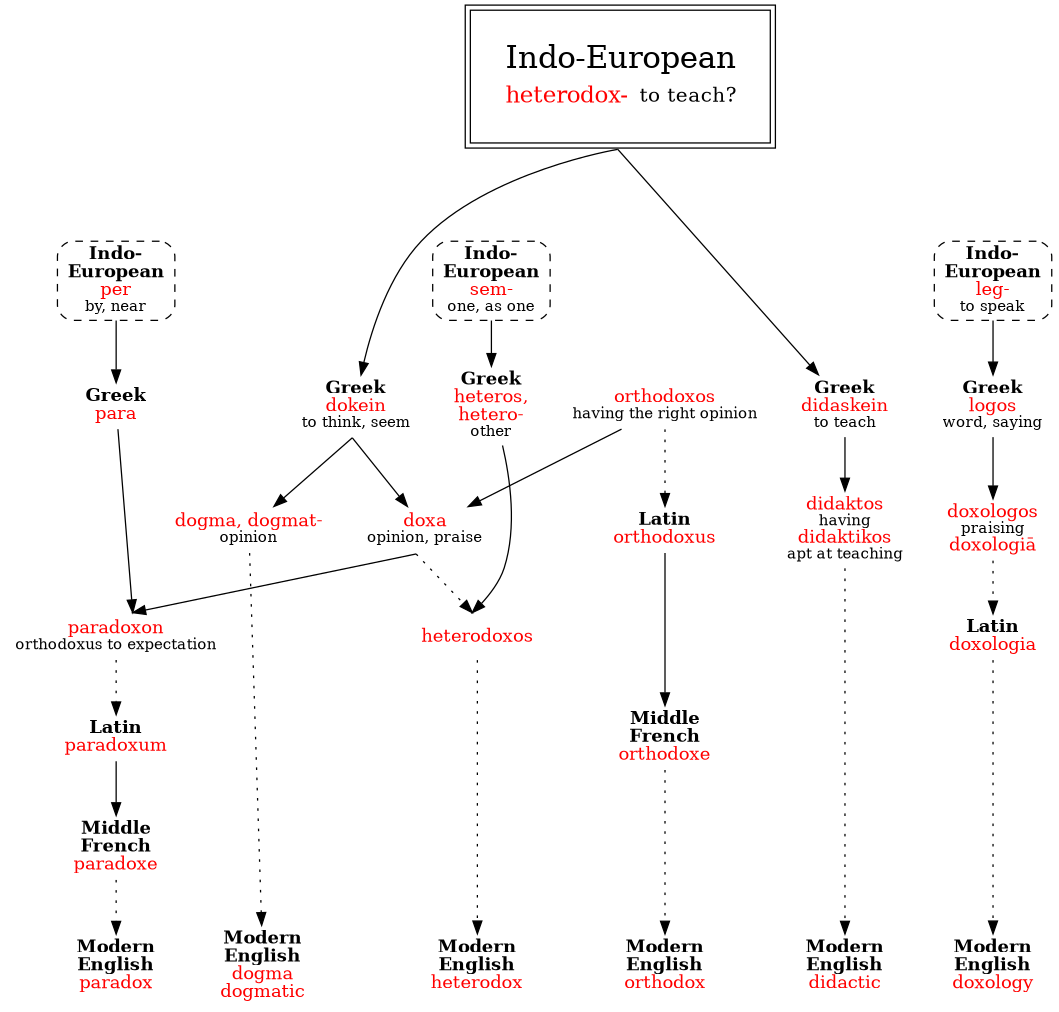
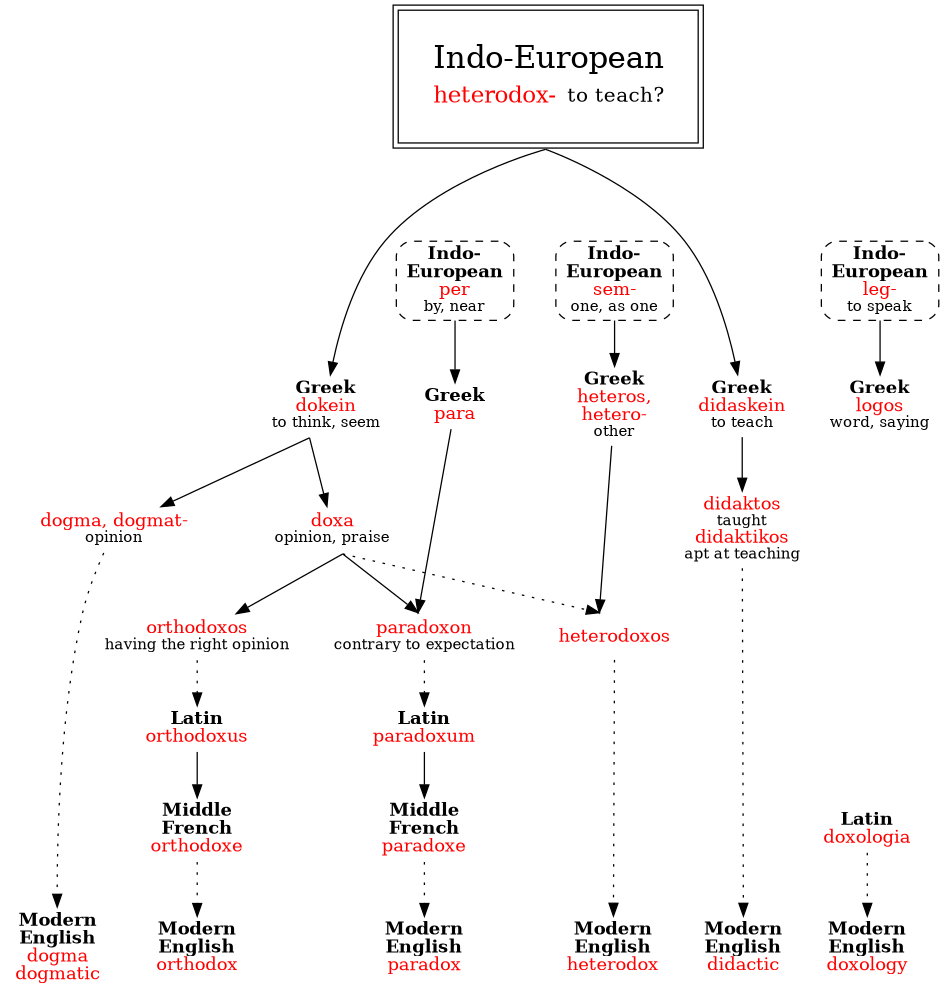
edge "orthodoxos" -> "doxa": reversed
node "didaktos": text "having" -> "taught"
node "doxologos": removed
node "paradoxon": text "orthodoxus to expectation" -> "contrary to expectation"
